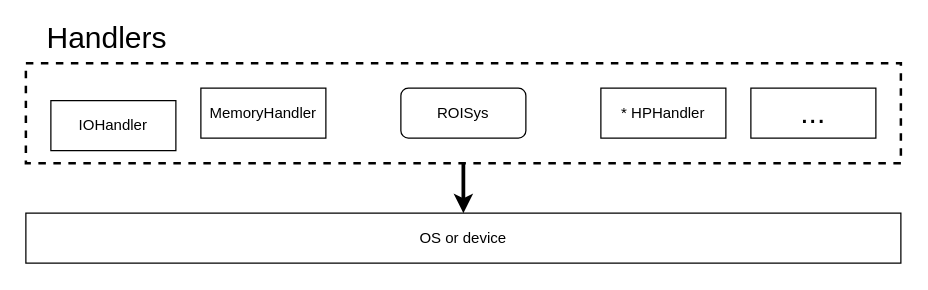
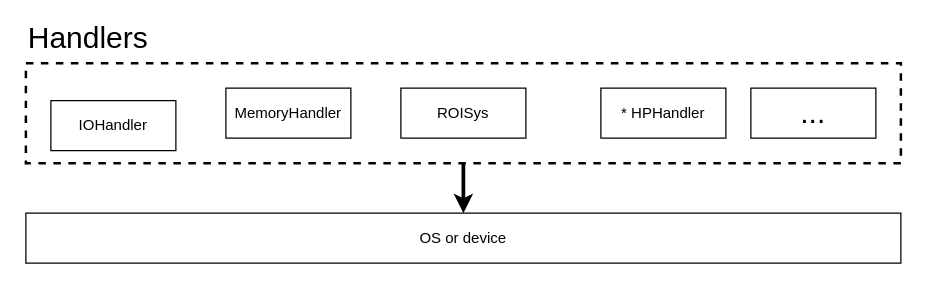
node "Handlers": moved (107, 38) -> (88, 38)
node "MemoryHandler": moved (263, 113) -> (288, 113)
node "ROISys": shape rounded rectangle -> rectangle
